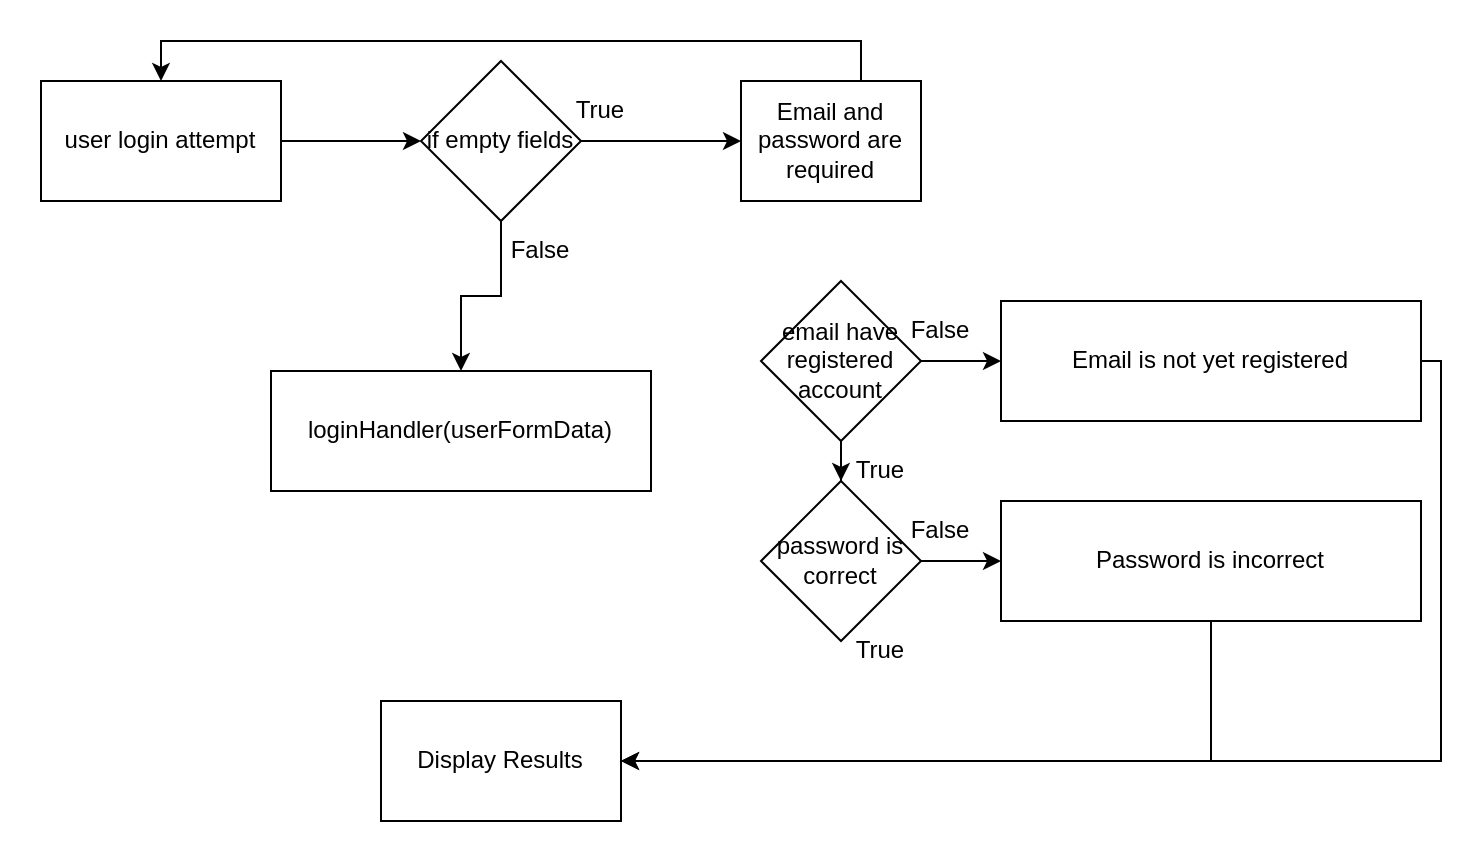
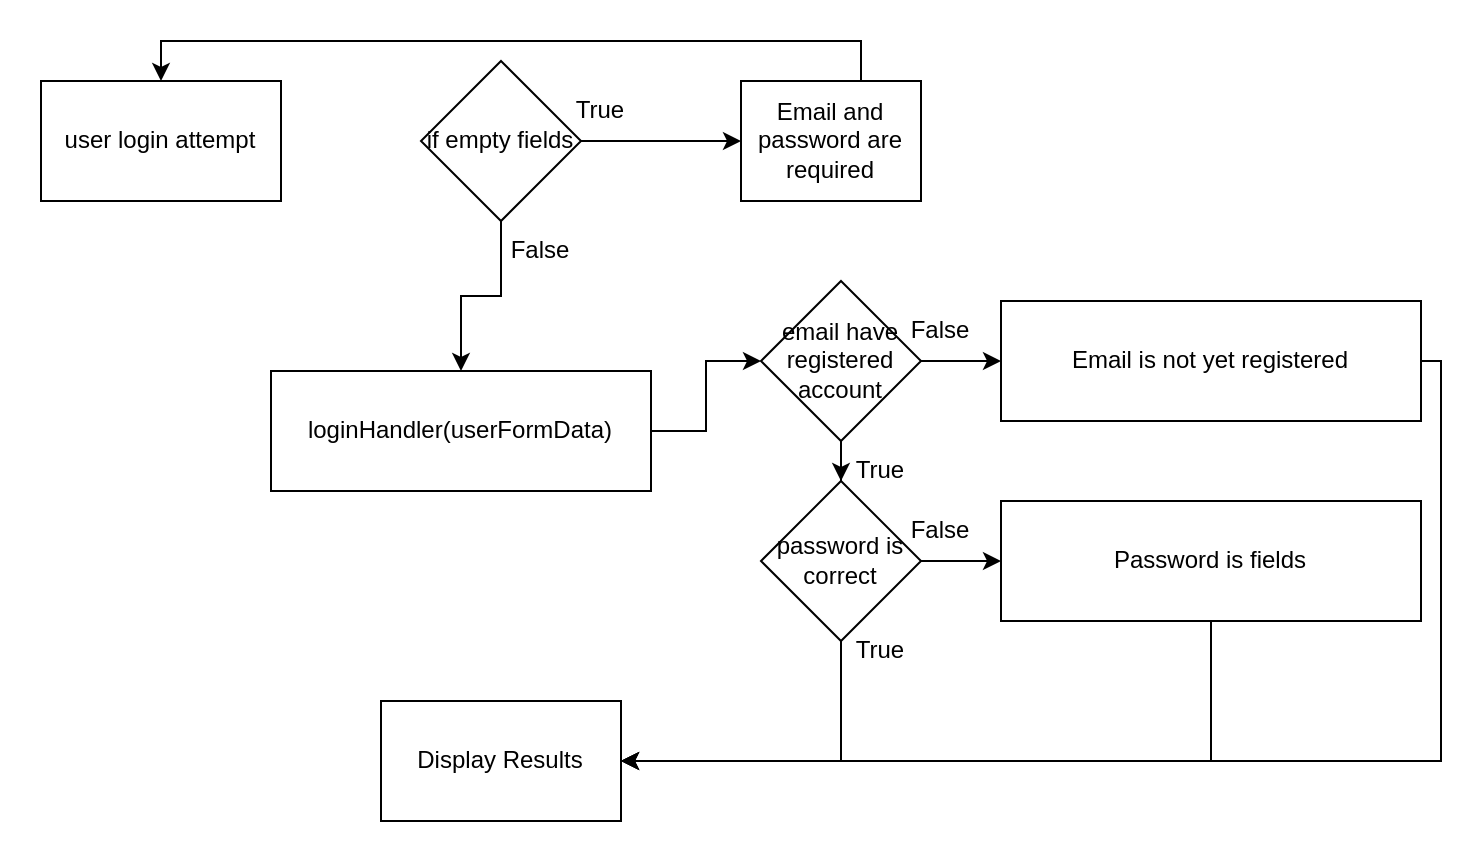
edge "user login attempt" -> "if empty fields": removed
edge "loginHandler(userFormData)" -> "email have registered account": added
node "Password is incorrect": label "Password is incorrect" -> "Password is fields"
edge "password is correct" -> "Display Results": added
